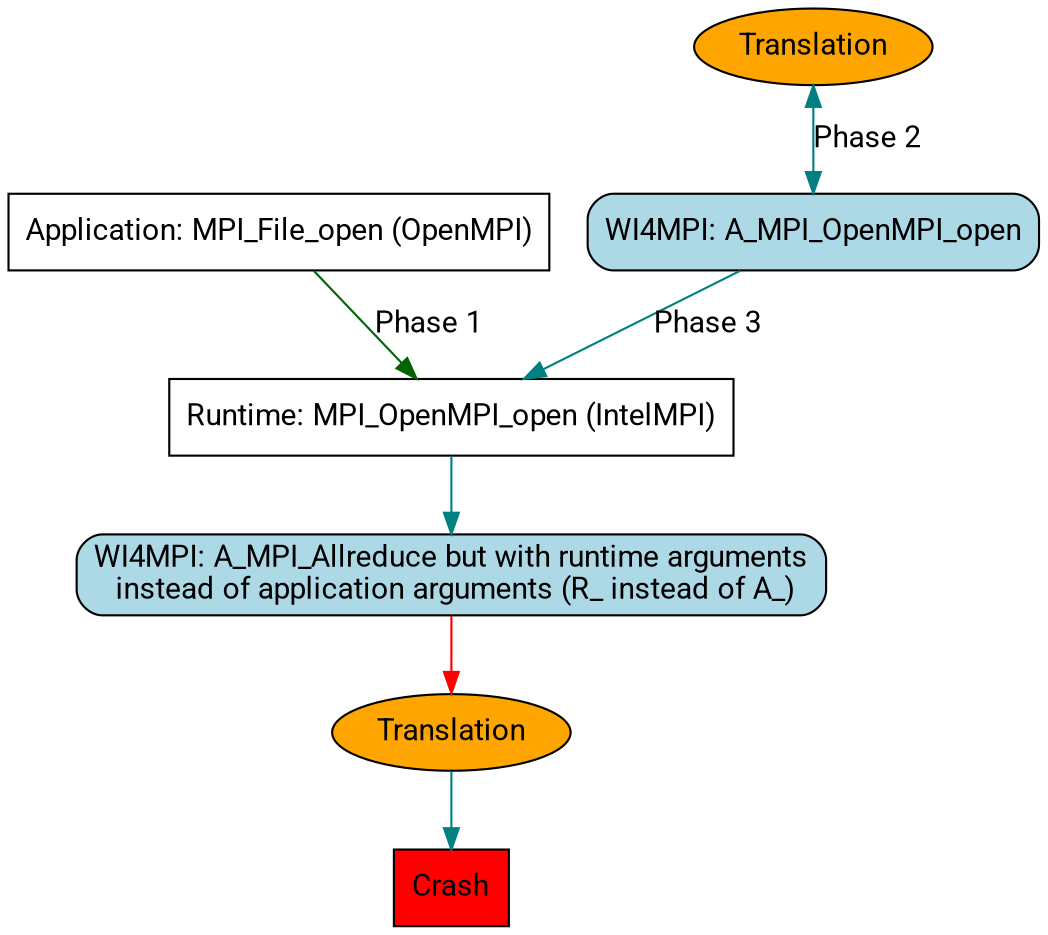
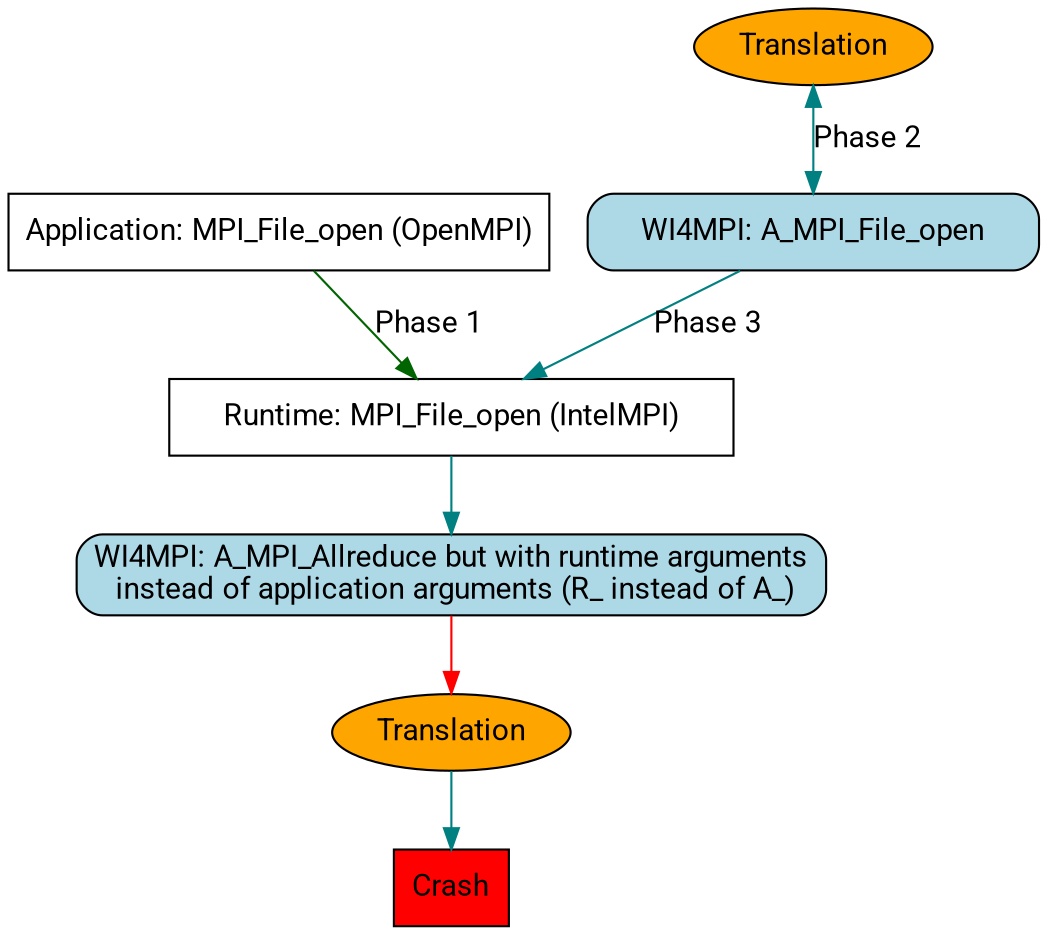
node "WI4MPI: A_MPI_OpenMPI_open": label "WI4MPI: A_MPI_OpenMPI_open" -> "WI4MPI: A_MPI_File_open"
node "Runtime: MPI_OpenMPI_open (IntelMPI)": label "Runtime: MPI_OpenMPI_open (IntelMPI)" -> "Runtime: MPI_File_open (IntelMPI)"
